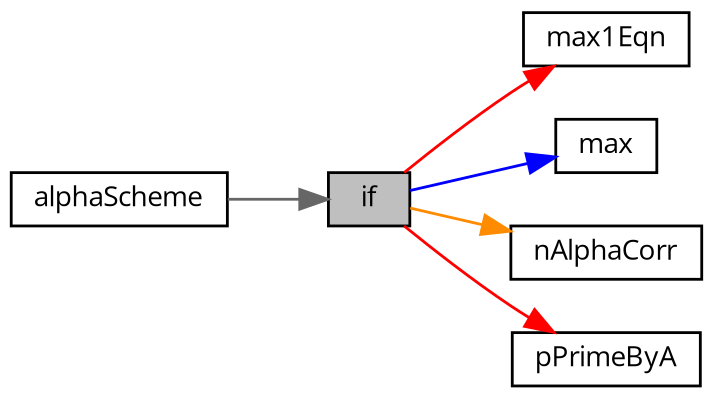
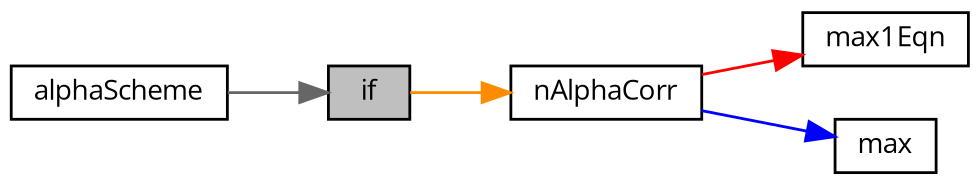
edge "if" -> "max1Eqn": now "nAlphaCorr" -> "max1Eqn"
edge "if" -> "max": now "nAlphaCorr" -> "max"
node "pPrimeByA": removed
